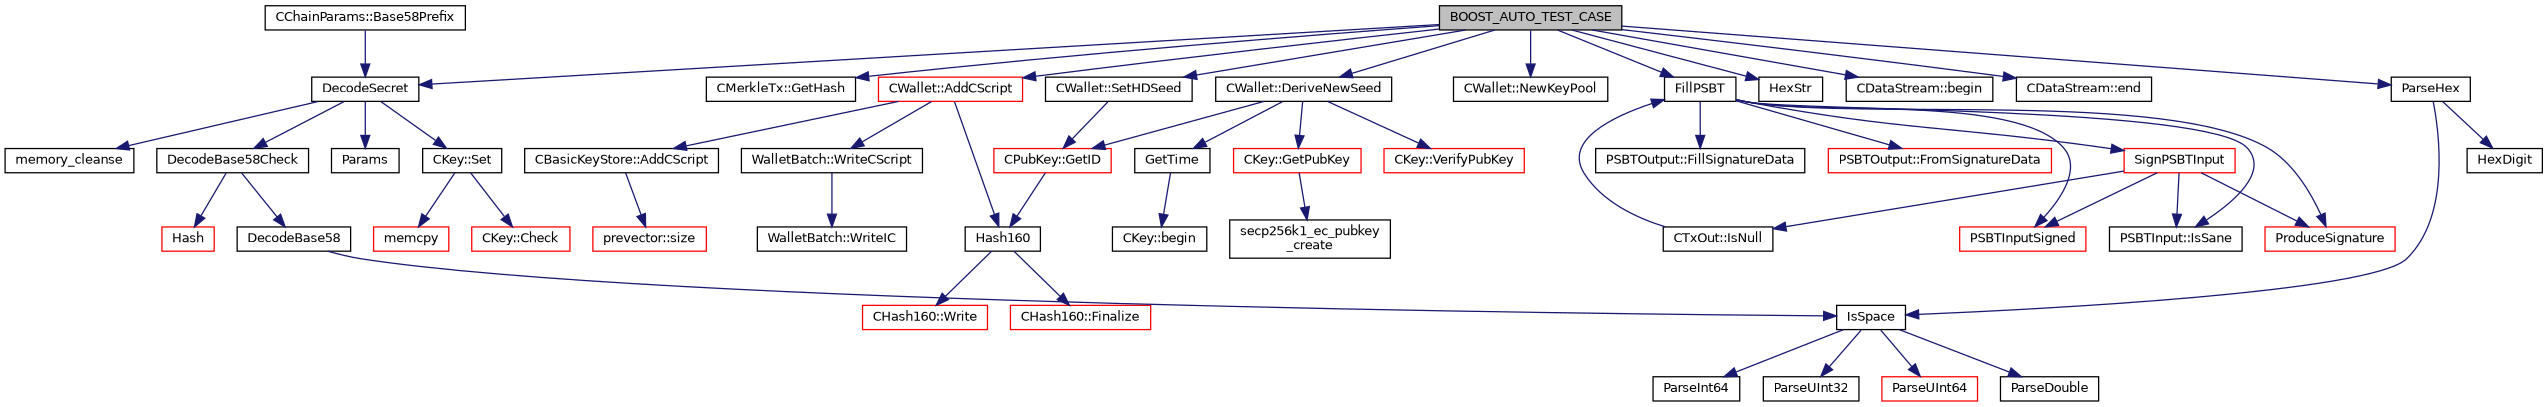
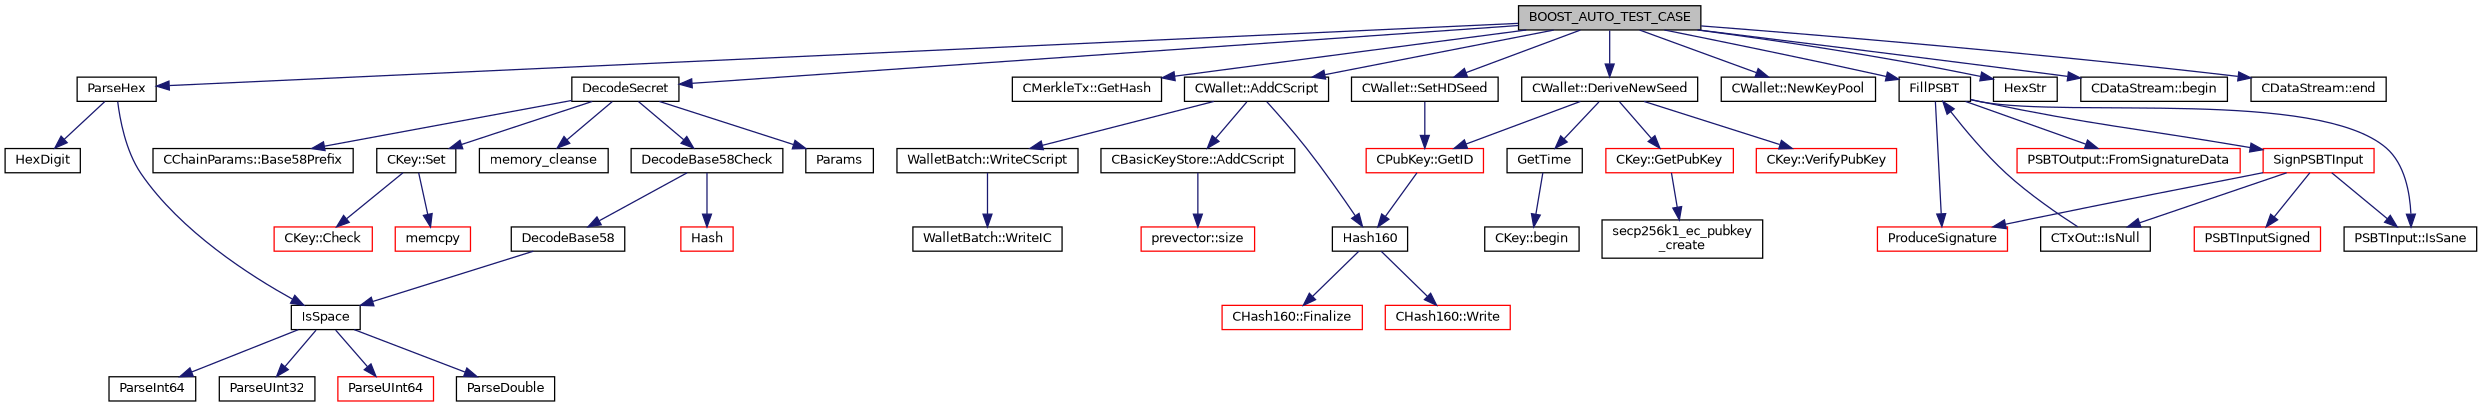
edge "CChainParams::Base58Prefix" -> "DecodeSecret": reversed
node "CWallet::AddCScript": color red -> black
edge "FillPSBT" -> "PSBTInputSigned": removed
node "PSBTOutput::FillSignatureData": removed
